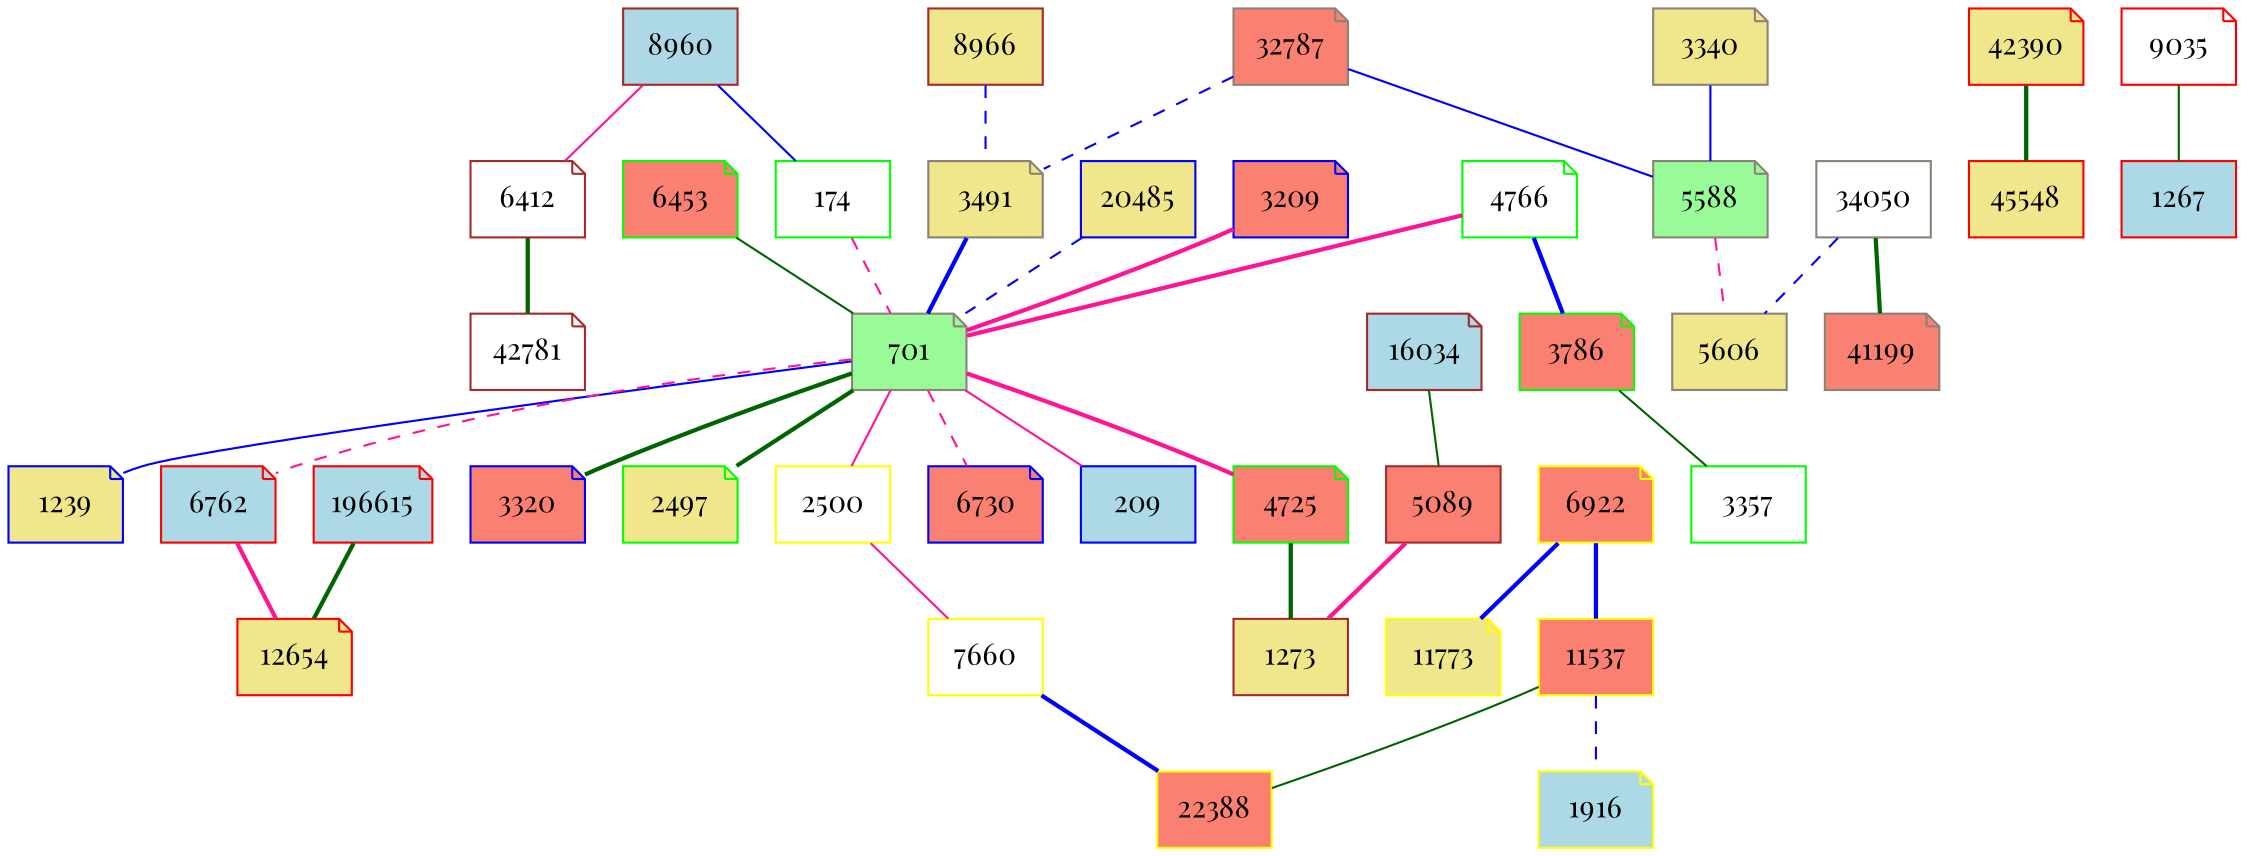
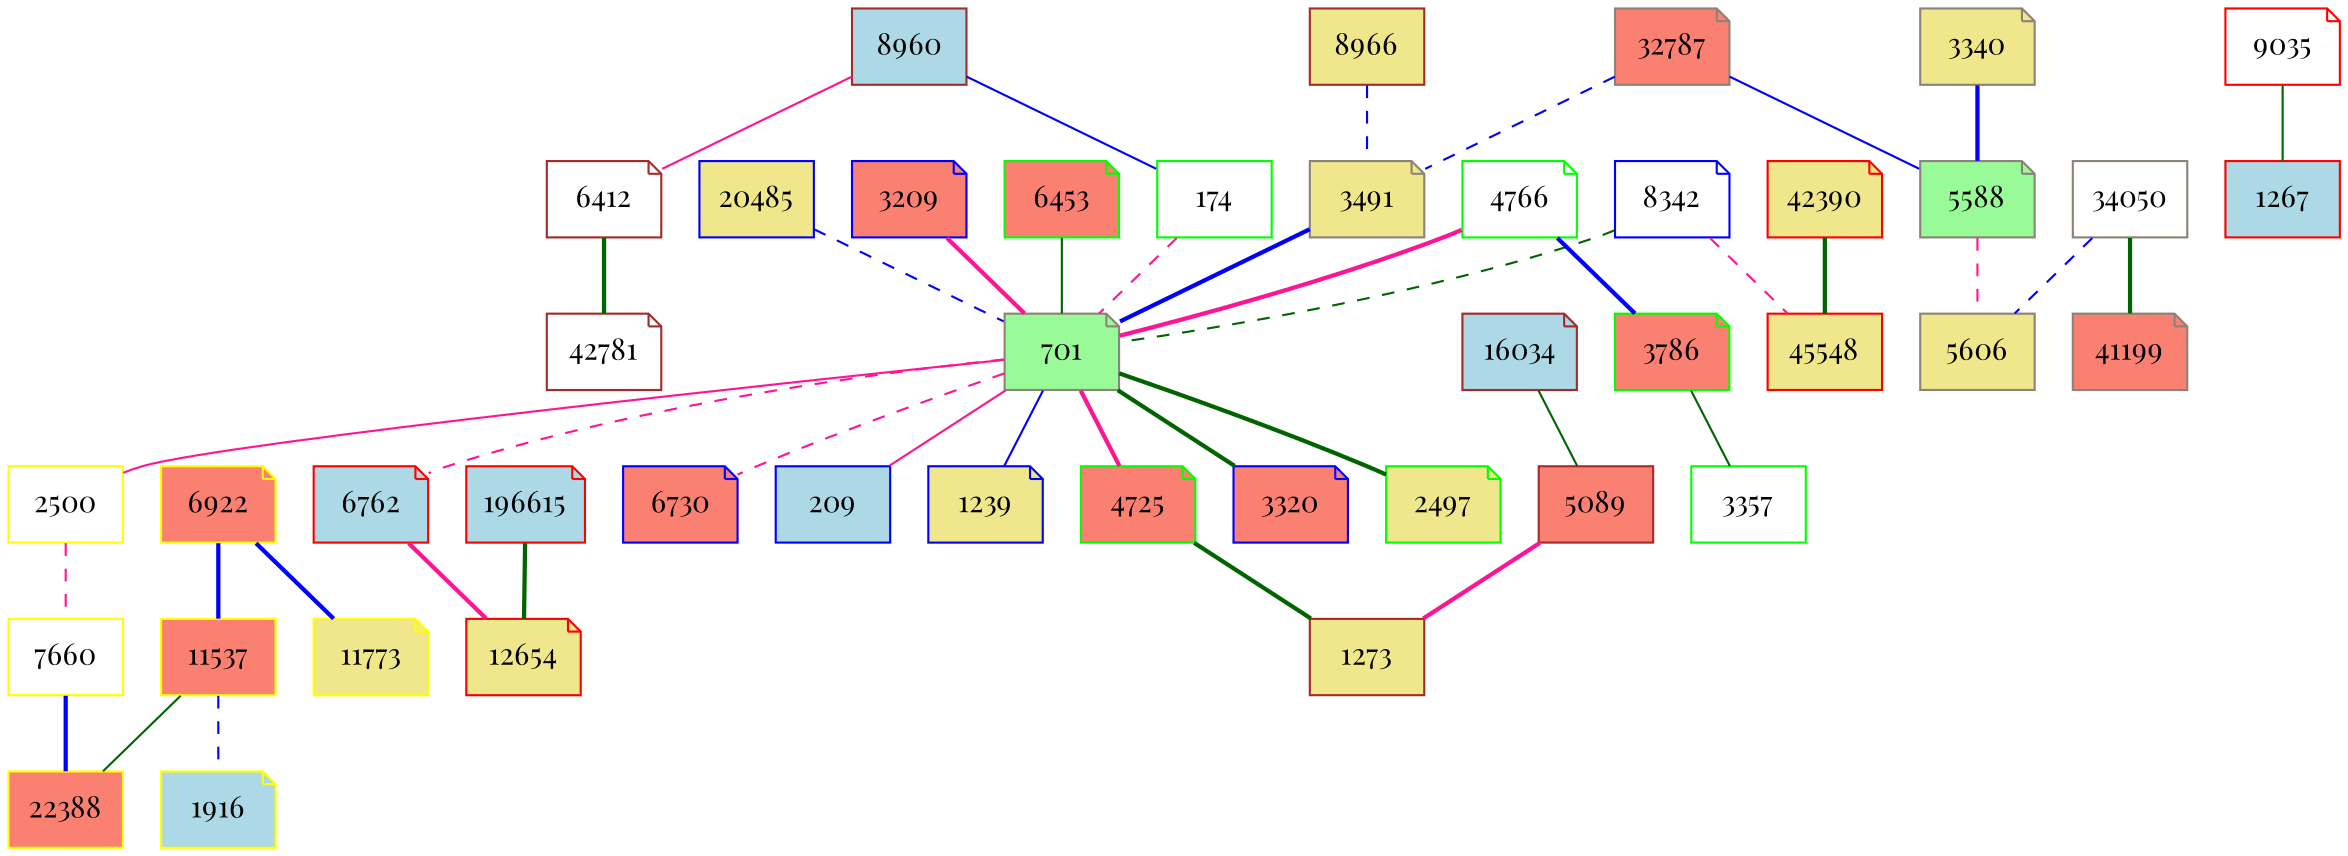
edge "3340" -- "5588": style solid -> bold
node "8342": added
edge "2500" -- "7660": style solid -> dashed
